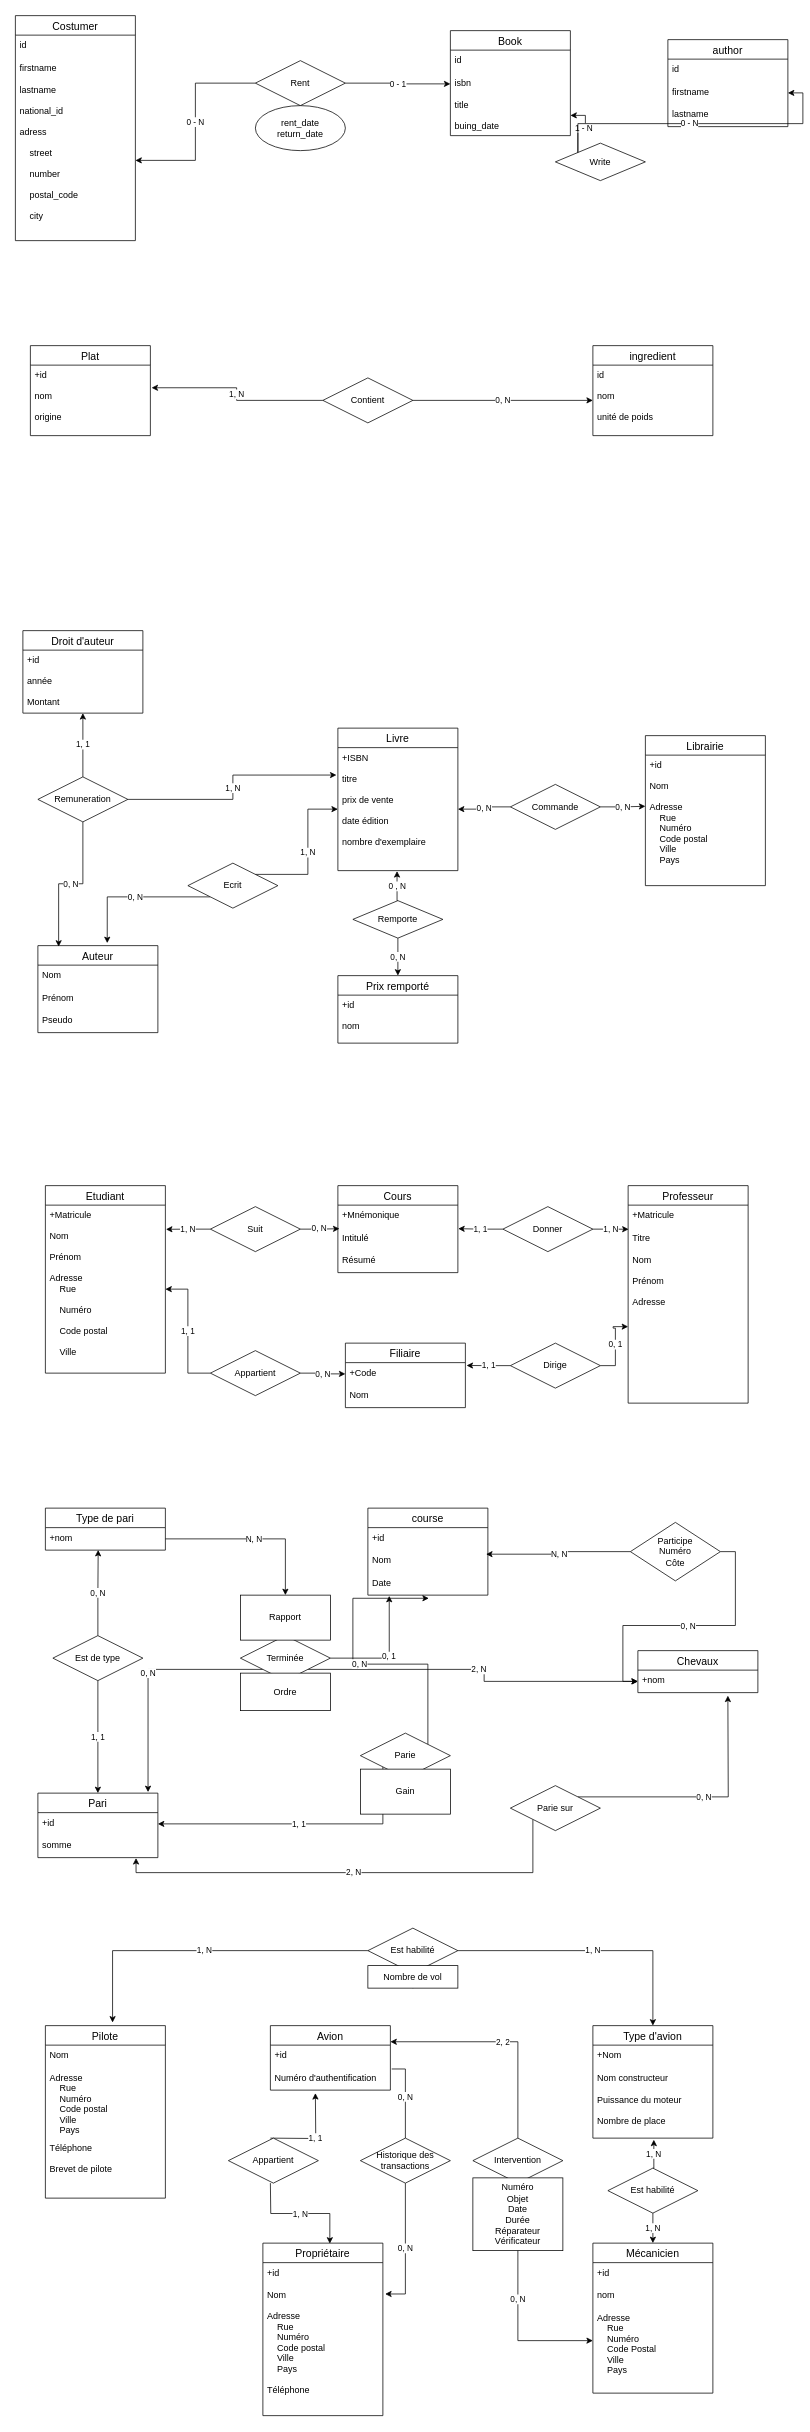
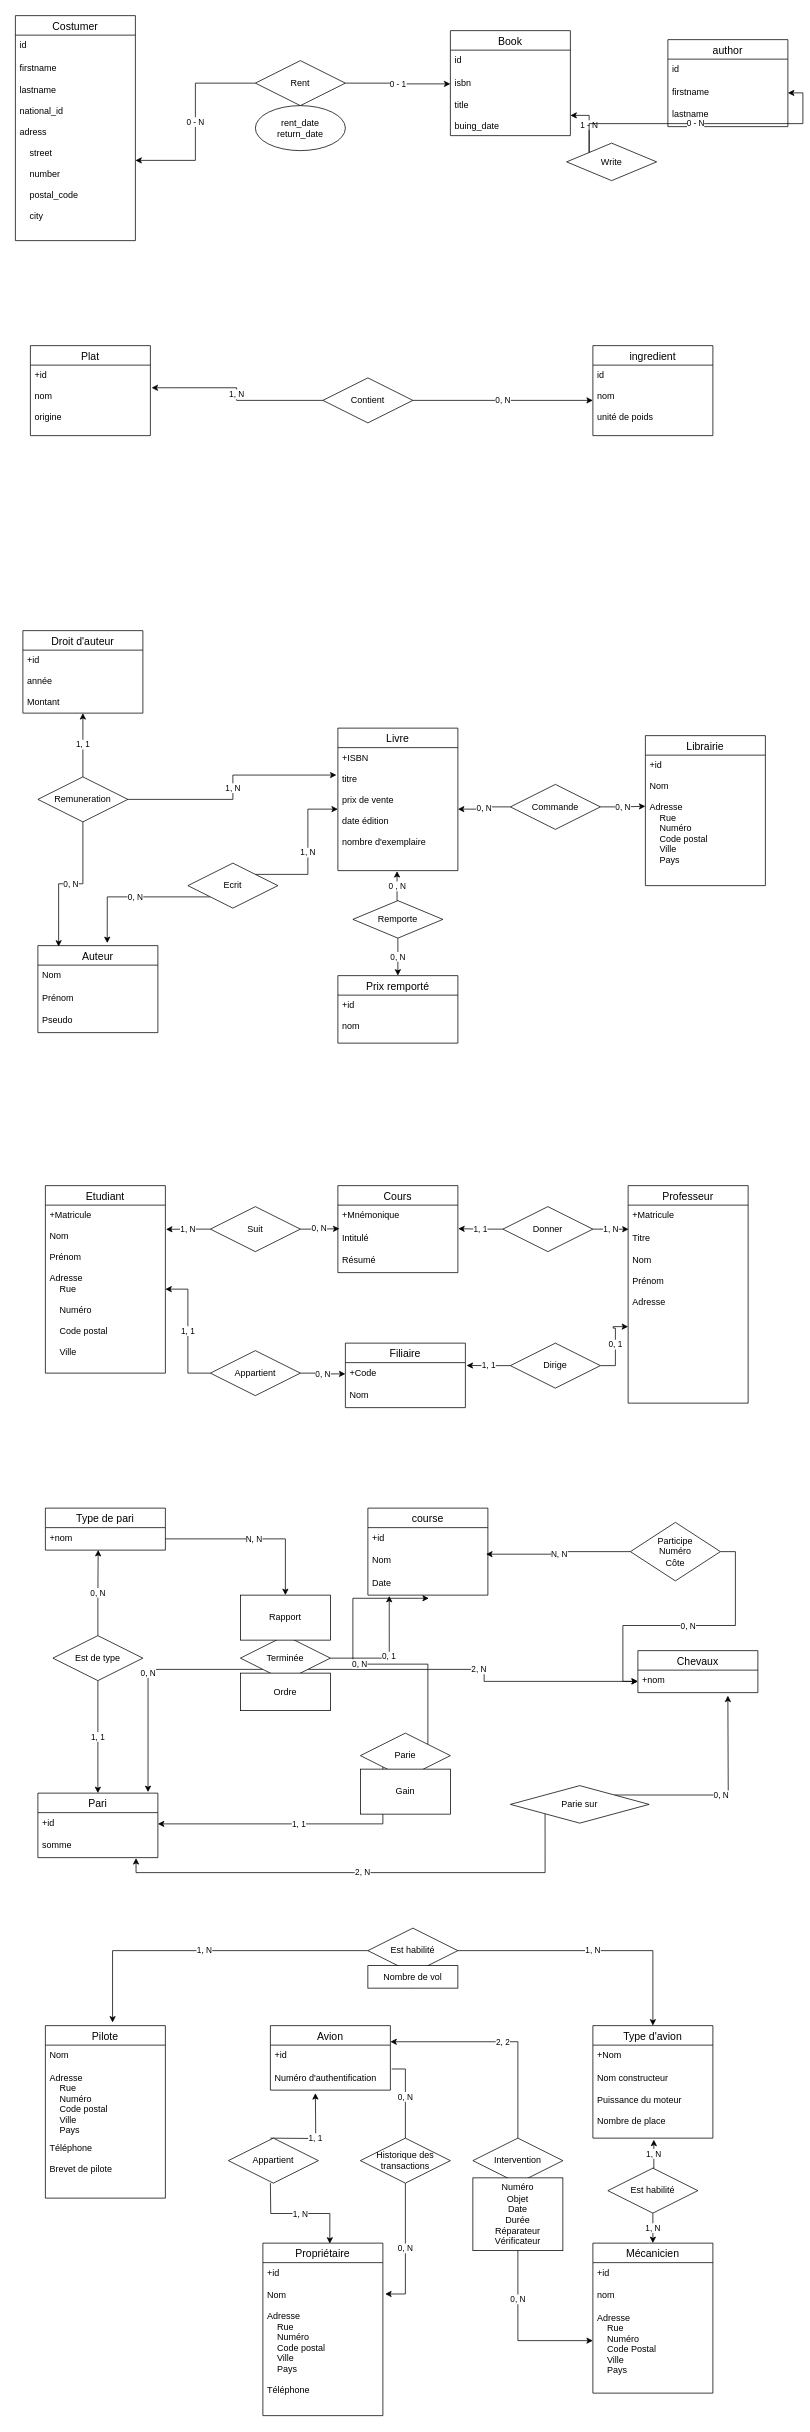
node "Write": moved (600, 162) -> (612, 162)
node "Parie sur": size 90x45 -> 139x38
